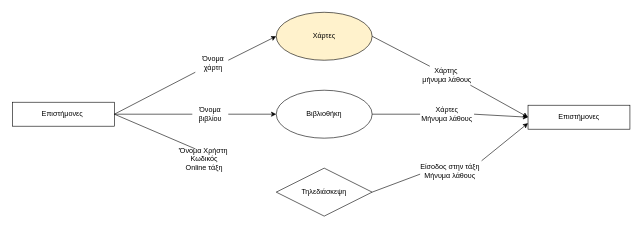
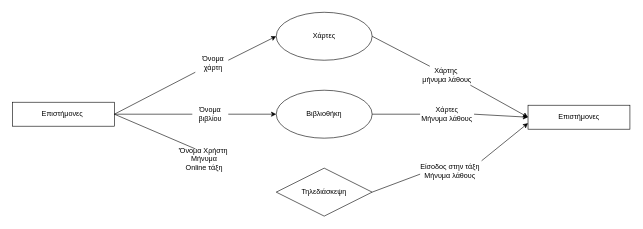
node "Χάρτες": fillcolor #fff2cc -> #ffffff
node "'Όνομα Χρήστη Κωδικός Online τάξη": label "'Όνομα Χρήστη Κωδικός Online τάξη" -> "'Όνομα Χρήστη Μήνυμα Online τάξη"
